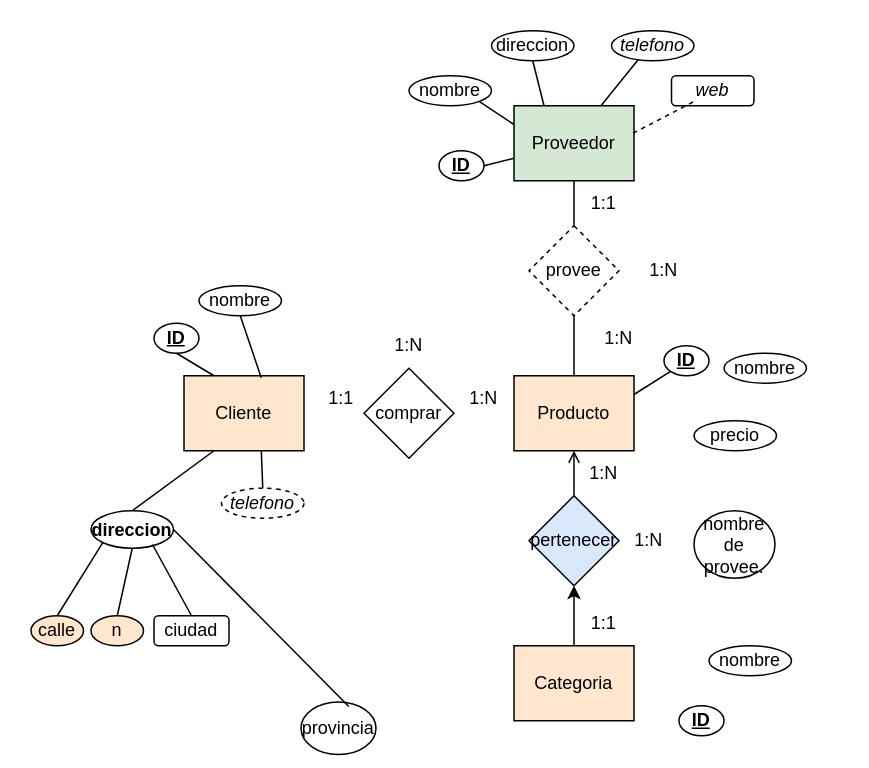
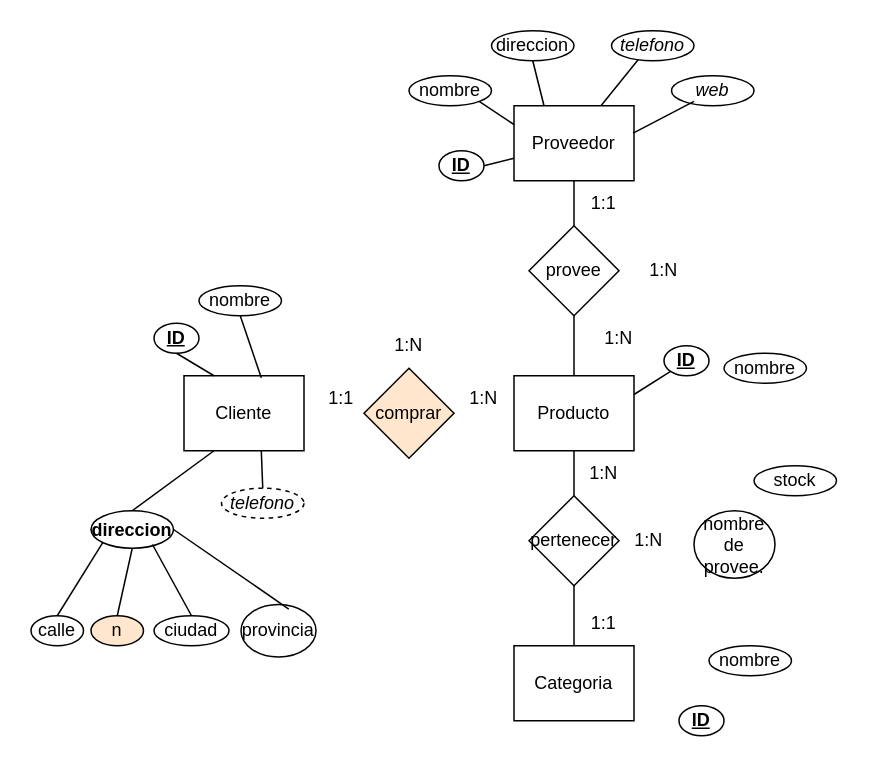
node "web": shape rounded rectangle -> ellipse
edge "web" -- "Proveedor": style dashed -> solid
node "Proveedor": fillcolor #d5e8d4 -> #ffffff
node "provee": style dashed -> solid
node "Cliente": fillcolor #ffe6cc -> #ffffff
node "comprar": fillcolor #ffffff -> #ffe6cc
node "Producto": fillcolor #ffe6cc -> #ffffff
node "precio": removed
edge "pertenecer" -> "Producto": arrowhead open -> none
node "stock": added
node "pertenecer": fillcolor #dae8fc -> #ffffff
edge "Categoria" -> "pertenecer": arrowhead classic -> none
node "calle": fillcolor #ffe6cc -> #ffffff
node "ciudad": shape rounded rectangle -> ellipse
node "Categoria": fillcolor #ffe6cc -> #ffffff
node "provincia": moved (338, 728) -> (278, 631)
